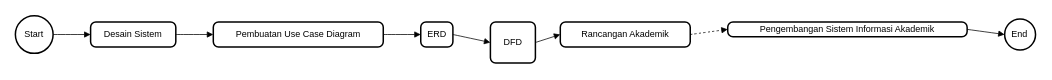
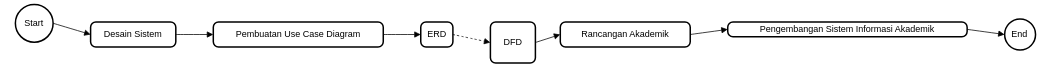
edge "Rancangan Akademik" -> "Pengembangan Sistem Informasi Akademik": style dashed -> solid
node "Start": moved (34, 34) -> (34, 23)
edge "ERD" -> "DFD": style solid -> dashed
